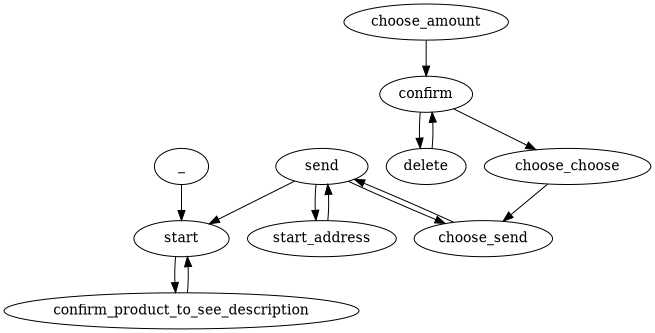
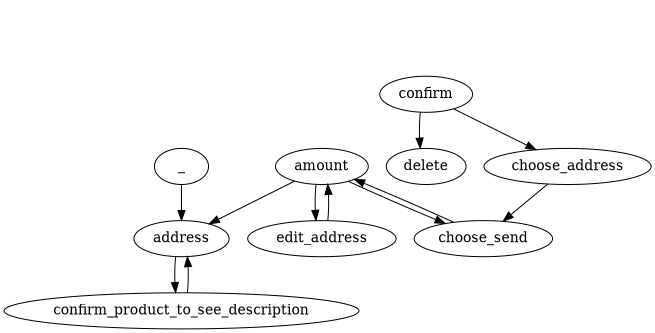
node "choose_amount": removed
edge "delete" -> "confirm": removed
node "send": label "send" -> "amount"
node "choose_choose": label "choose_choose" -> "choose_address"
node "start": label "start" -> "address"
node "start_address": label "start_address" -> "edit_address"
